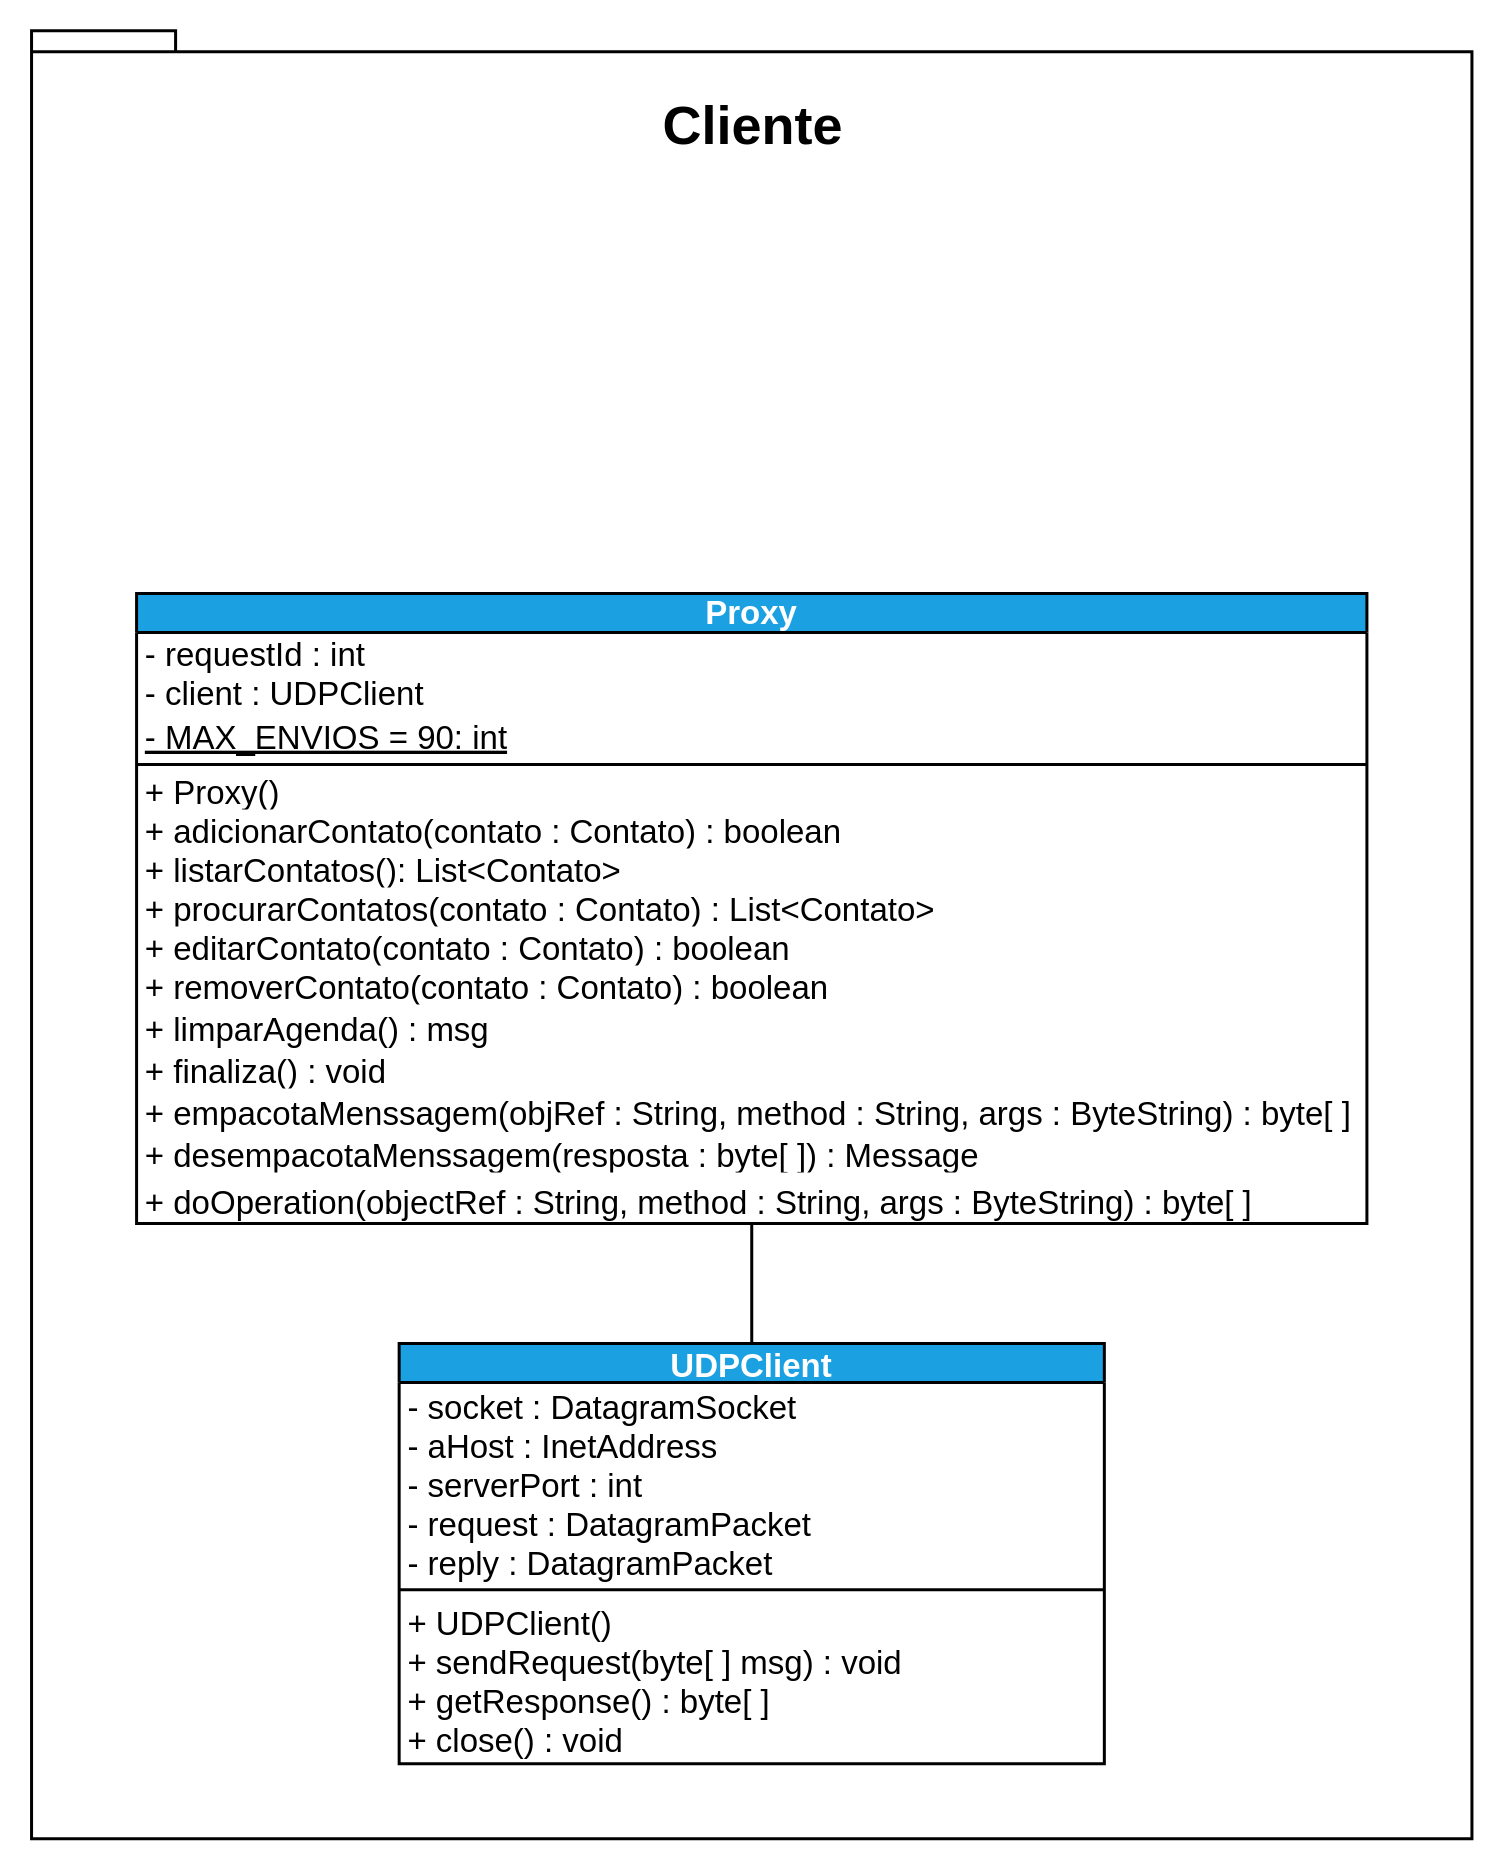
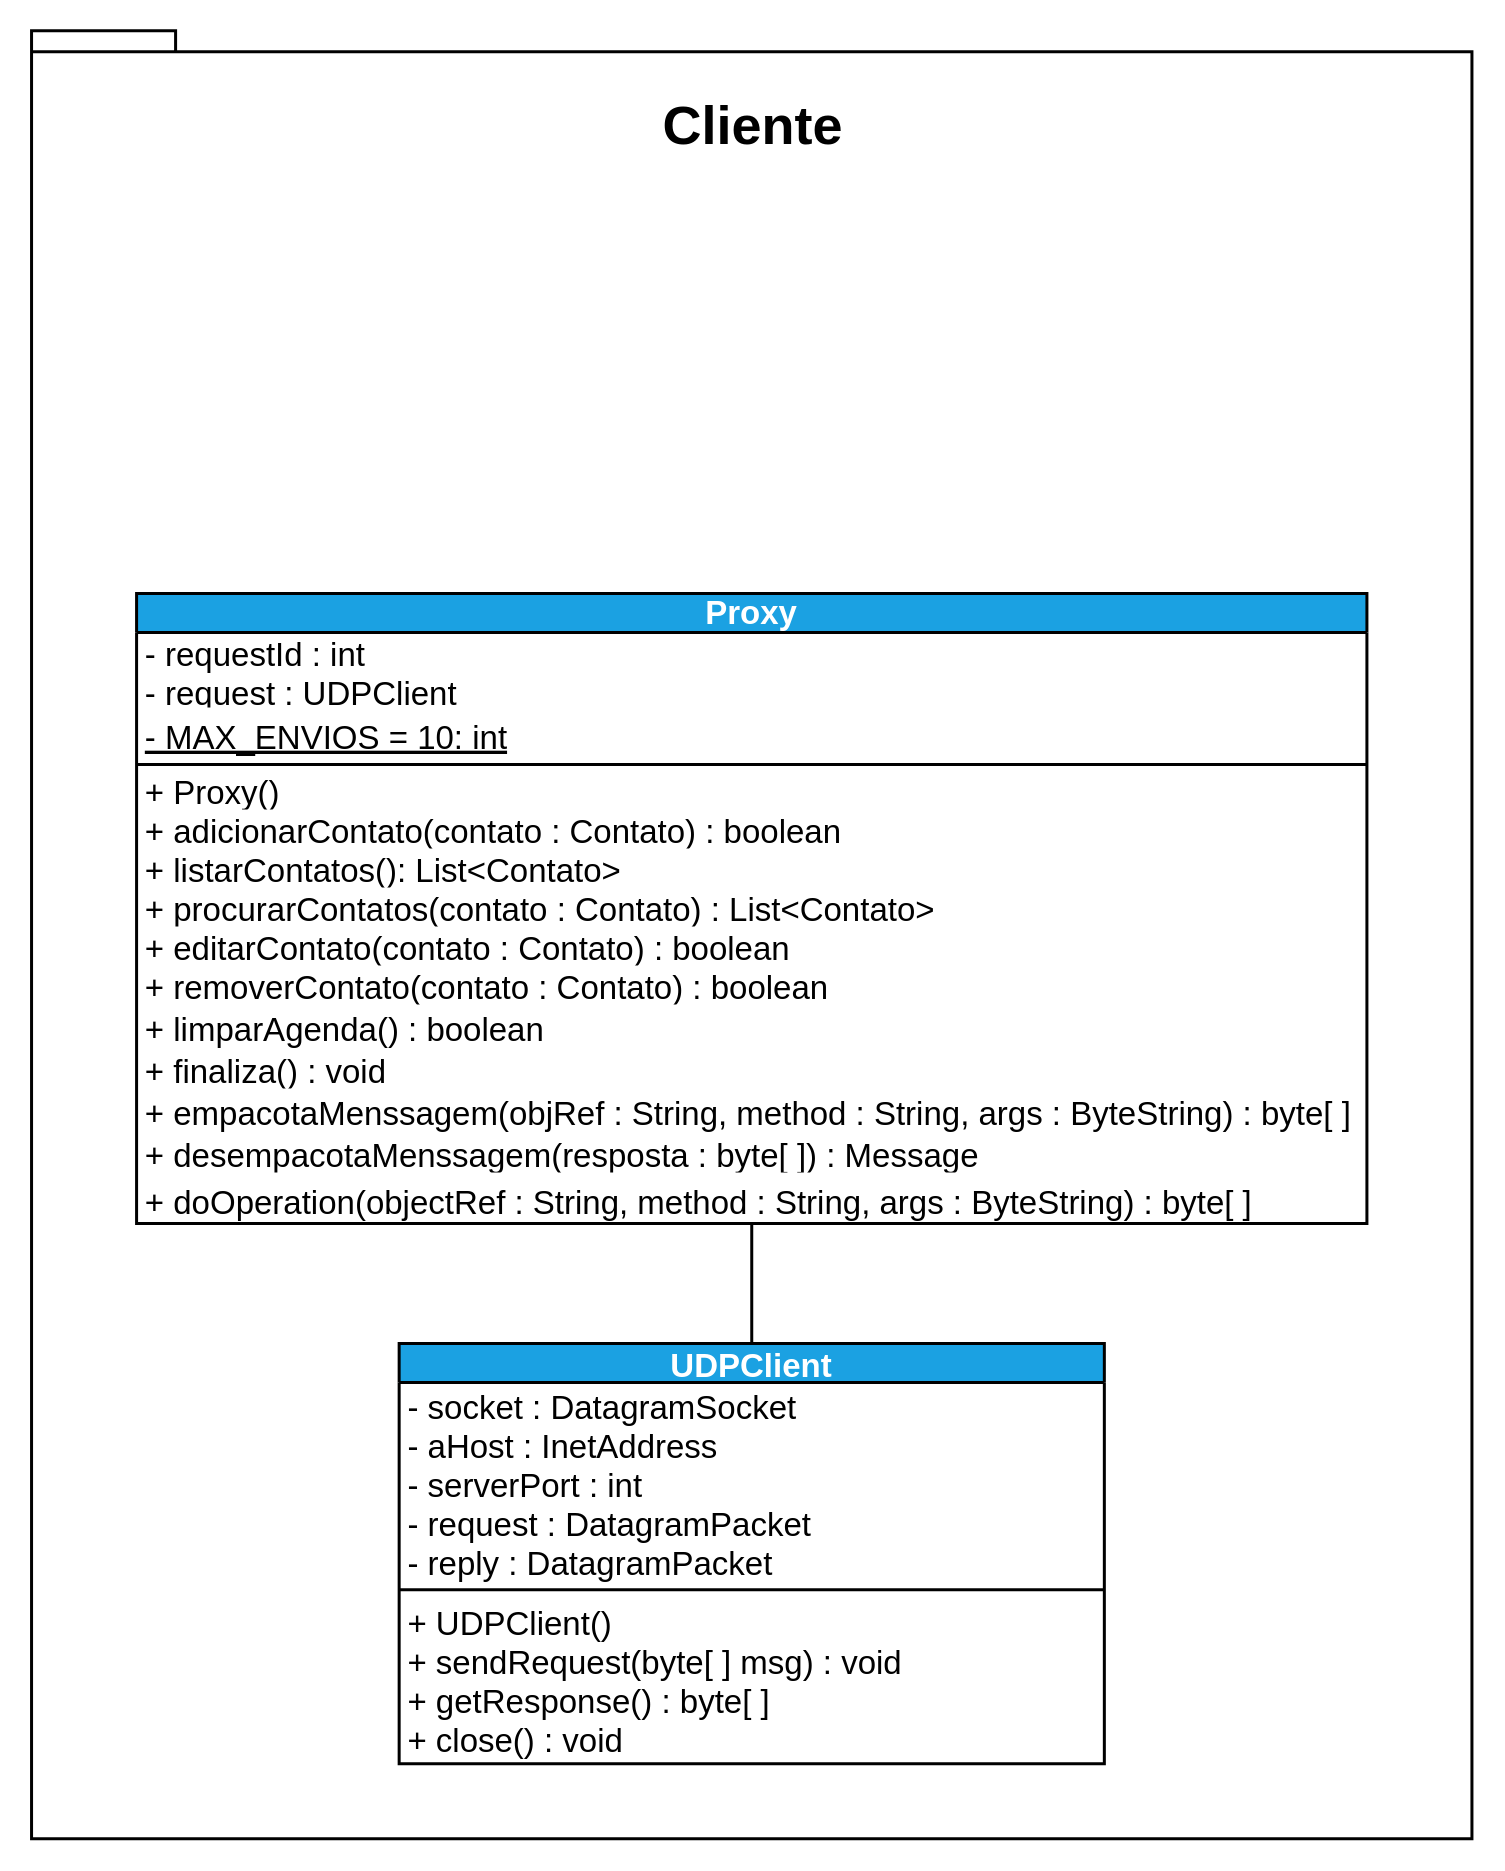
node "- requestId : int - client : UDPClient": label "- requestId : int - client : UDPClient" -> "- requestId : int - request : UDPClient"
node "- MAX_ENVIOS = 90: int": label "- MAX_ENVIOS = 90: int" -> "- MAX_ENVIOS = 10: int"
node "+ limparAgenda() : msg": label "+ limparAgenda() : msg" -> "+ limparAgenda() : boolean"
